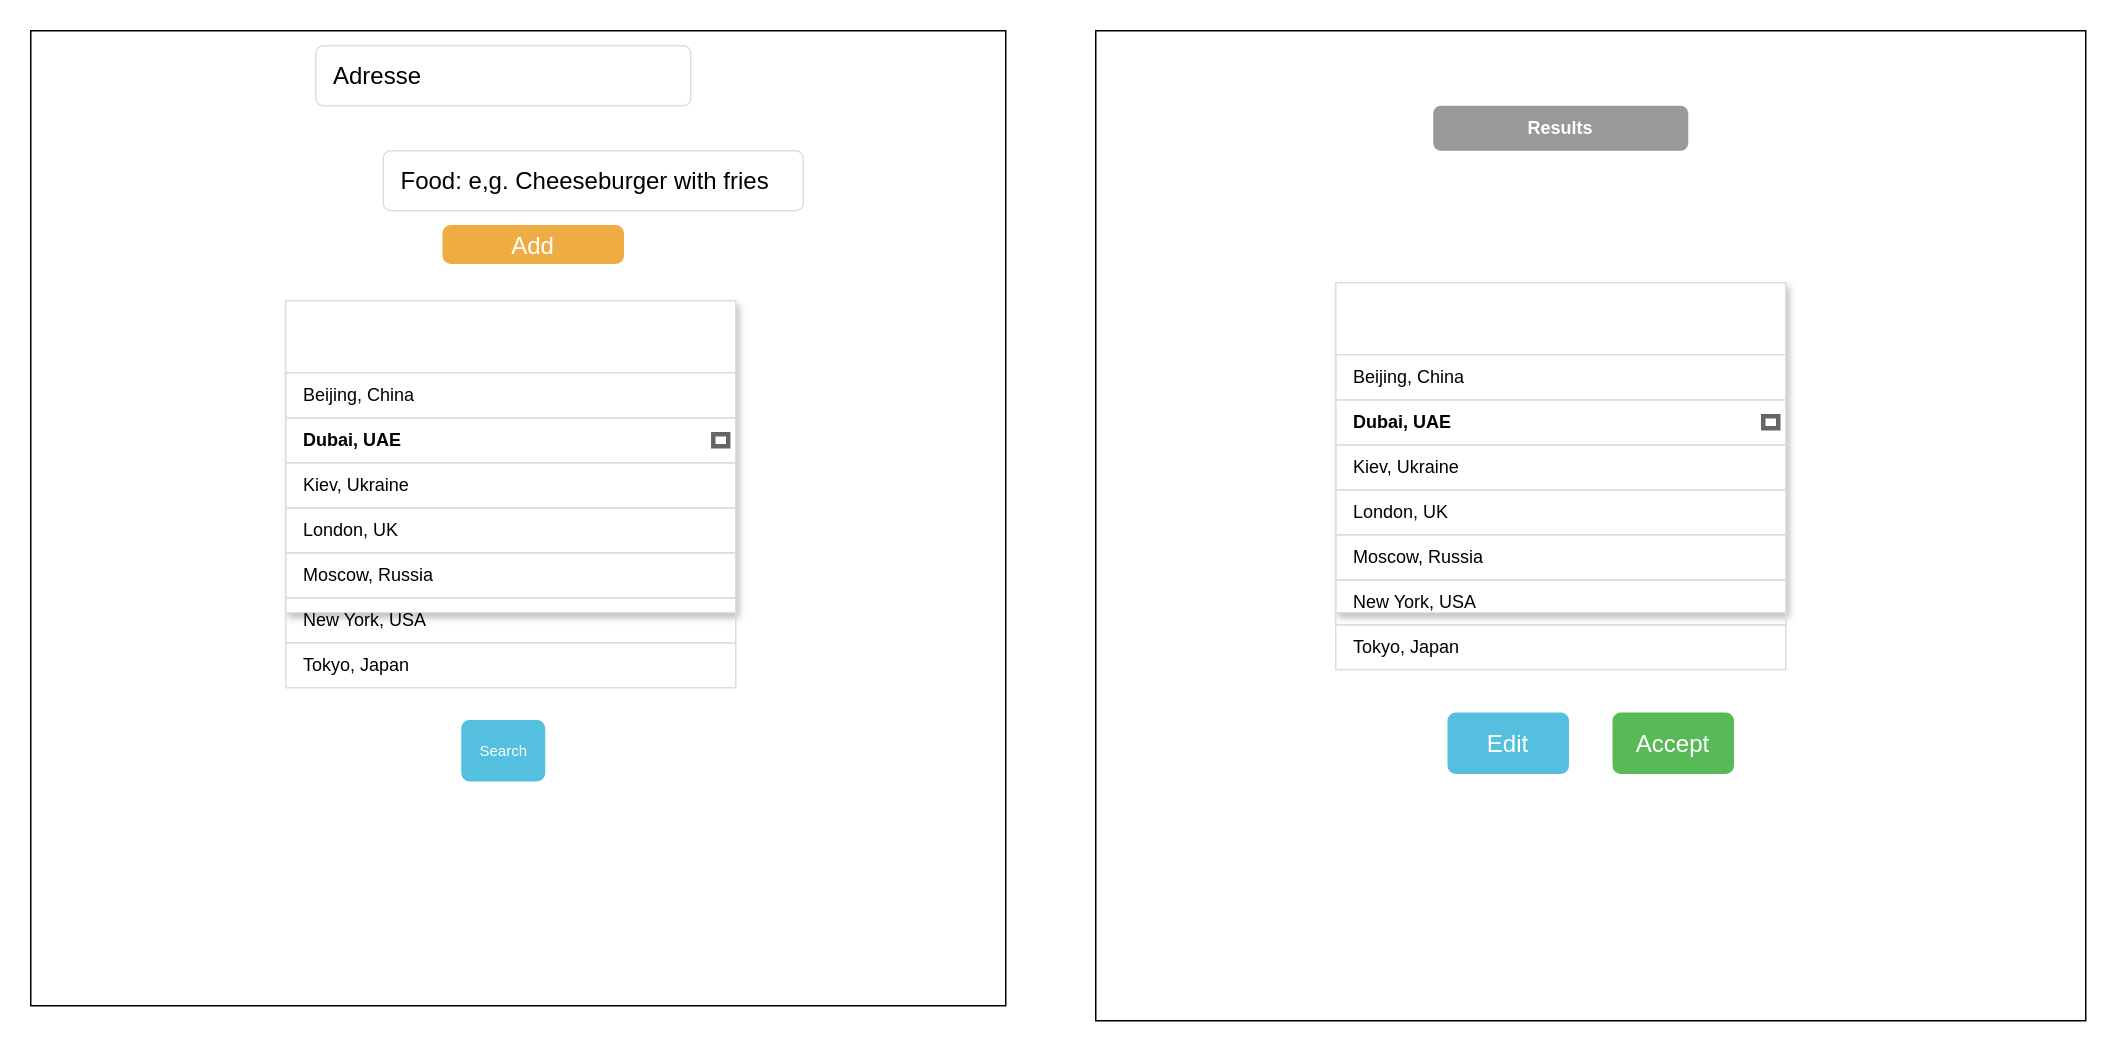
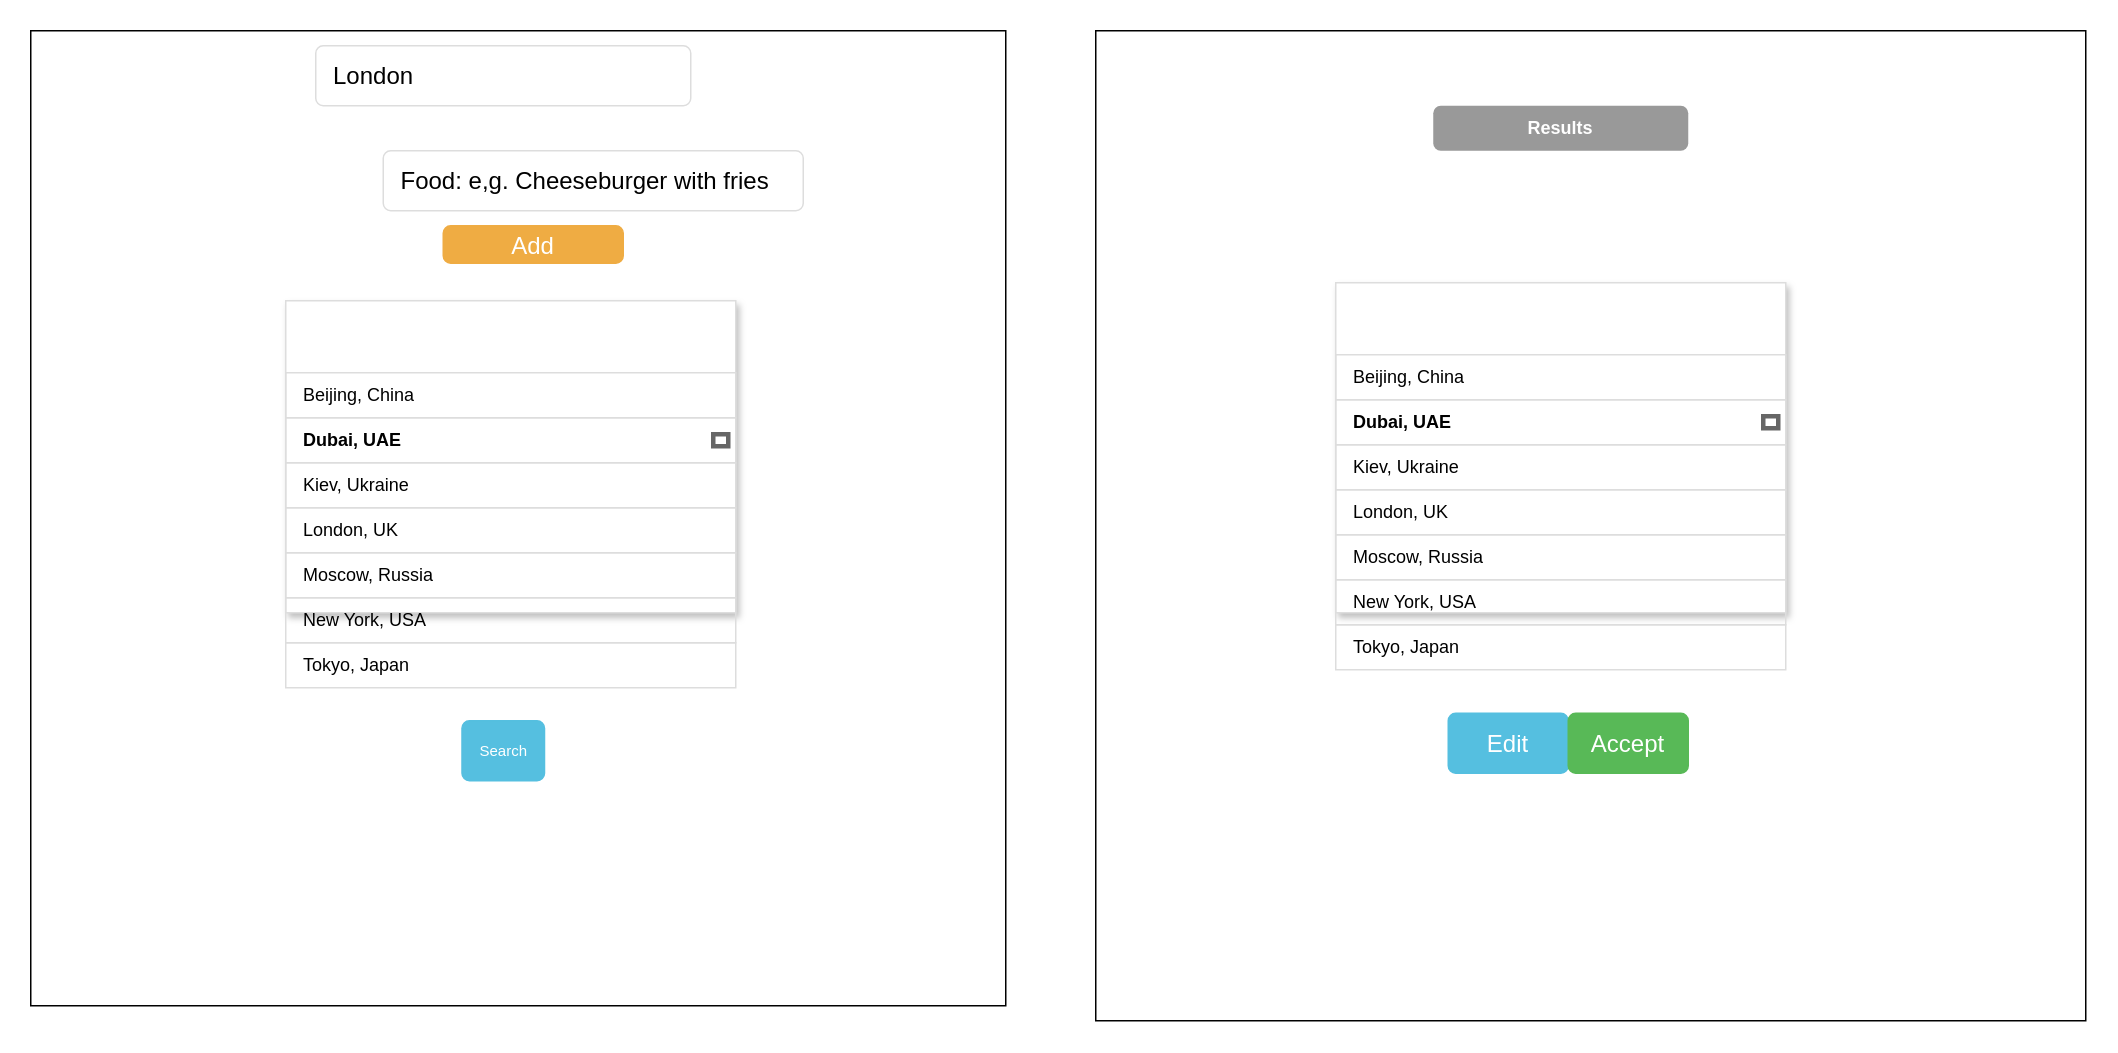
node "Adresse": label "Adresse" -> "London"
node "Accept": moved (1673, 743) -> (1628, 743)
